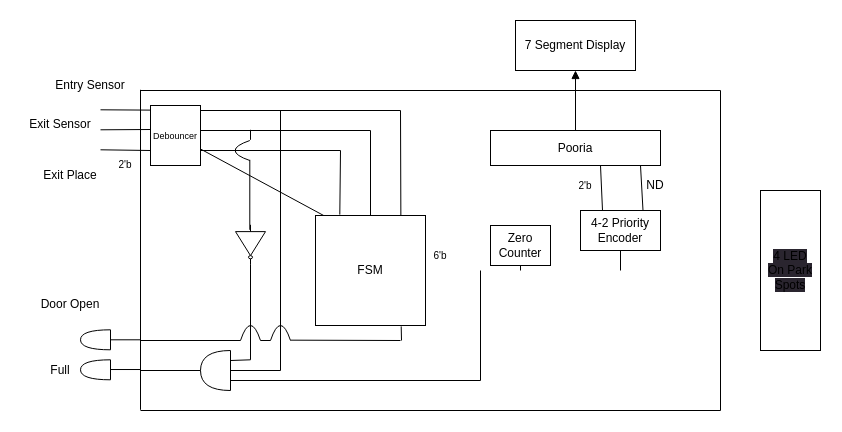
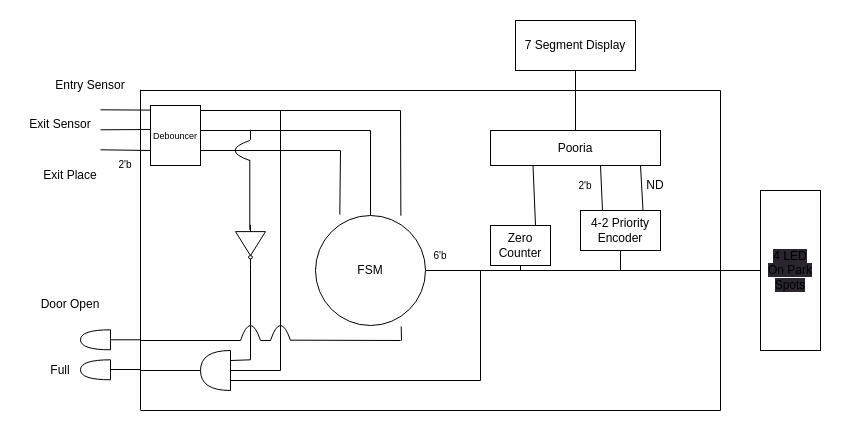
edge "Pooria" -> "7 Segment Display": arrowhead block -> none
edge "Debouncer" -- "FSM": now "4 LEDOn Park Spots" -- "FSM"
edge "Pooria" -- "Zero Counter": added
node "FSM": shape rectangle -> ellipse
